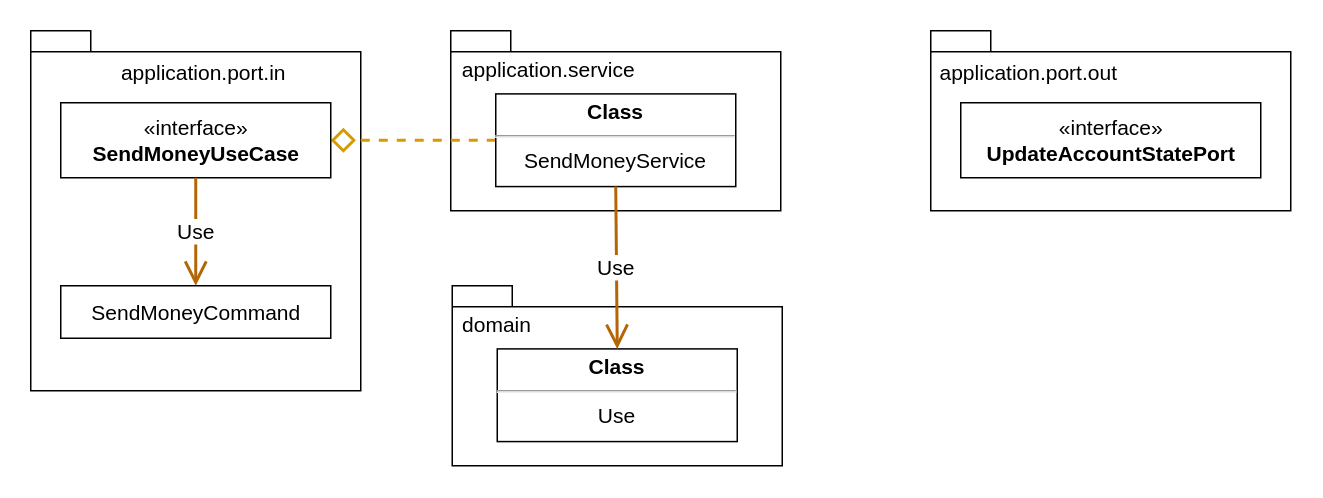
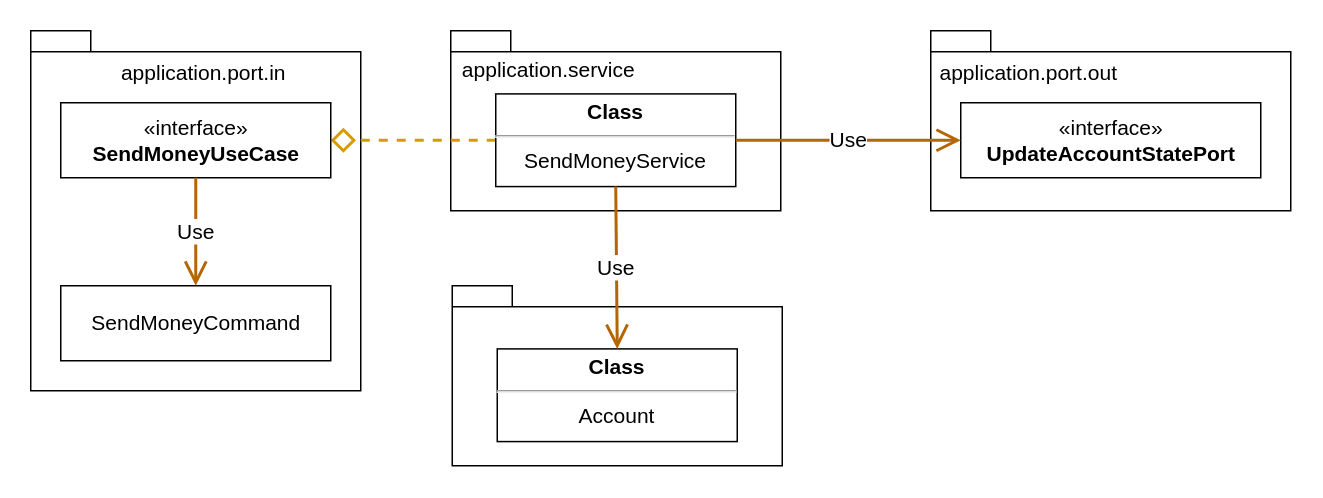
edge "Class SendMoneyService" -> "«interface»UpdateAccountStatePort": added, label "Use"
node "SendMoneyCommand": size 270x53 -> 270x75
node "domain": removed
node "Class Use": label "Class Use" -> "Class Account"
